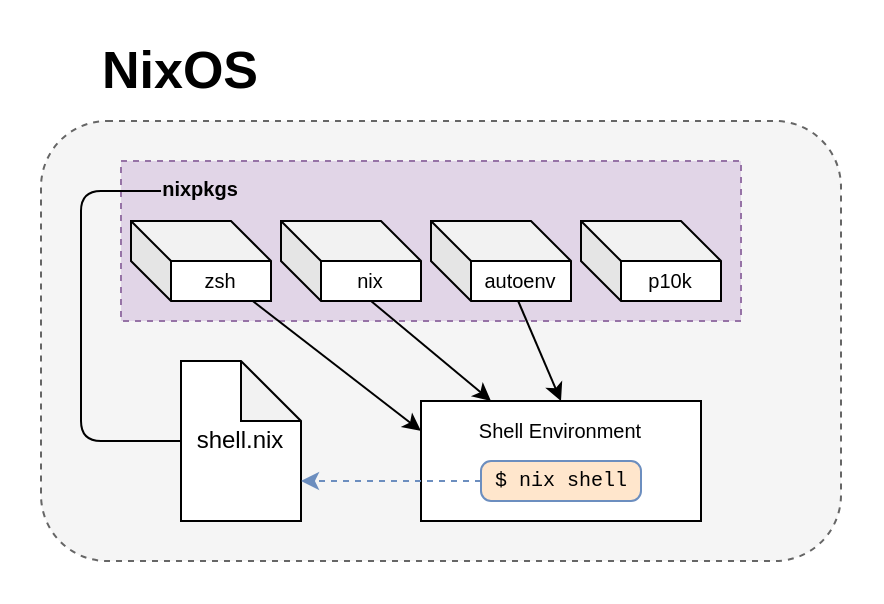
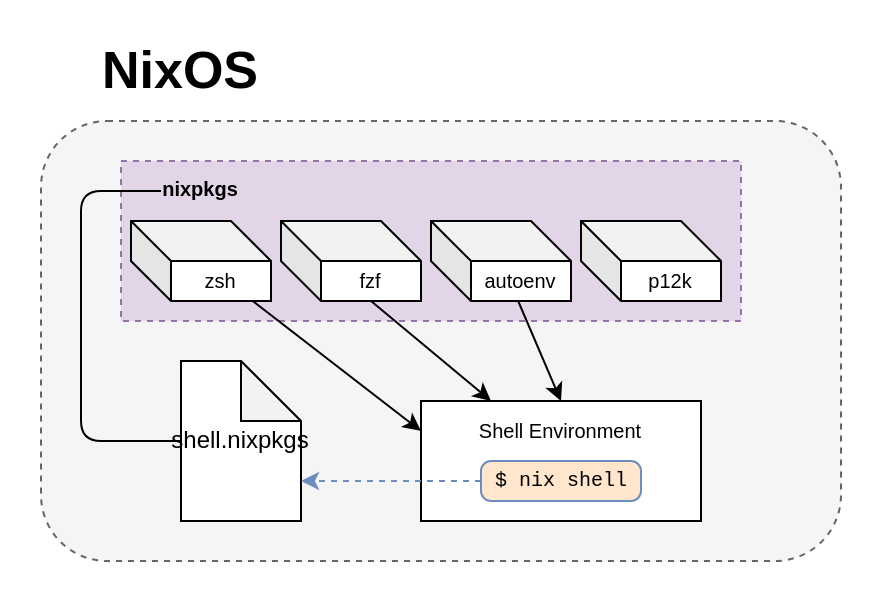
node "nix": label "nix" -> "fzf"
node "p10k": label "p10k" -> "p12k"
node "shell.nix": label "shell.nix" -> "shell.nixpkgs"
